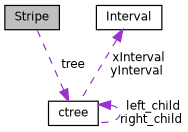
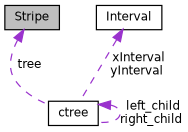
edge "Stripe" -> "ctree": reversed
